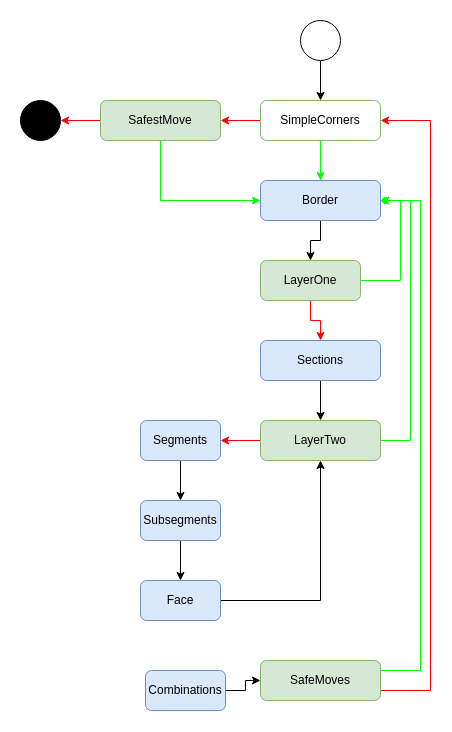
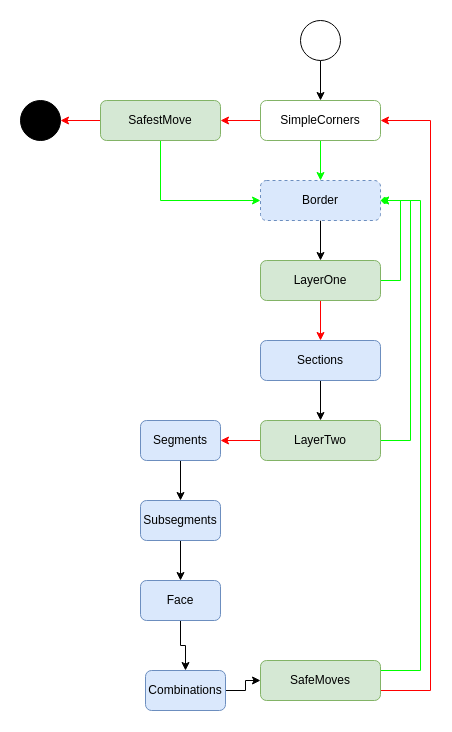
node "Border": style solid -> dashed
node "LayerOne": size 100x40 -> 120x40
edge "Face" -> "LayerTwo": now "Face" -> "Combinations"
